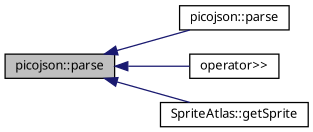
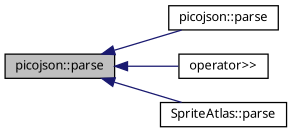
node "SpriteAtlas::getSprite": label "SpriteAtlas::getSprite" -> "SpriteAtlas::parse"
